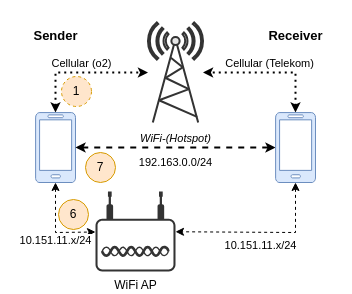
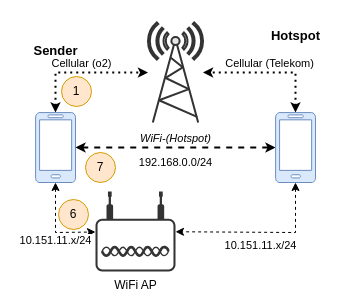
node "Sender": moved (56, 36) -> (56, 51)
node "Receiver": label "Receiver" -> "Hotspot"
node "1": style dashed -> solid
node "192.163.0.0/24": label "192.163.0.0/24" -> "192.168.0.0/24"
